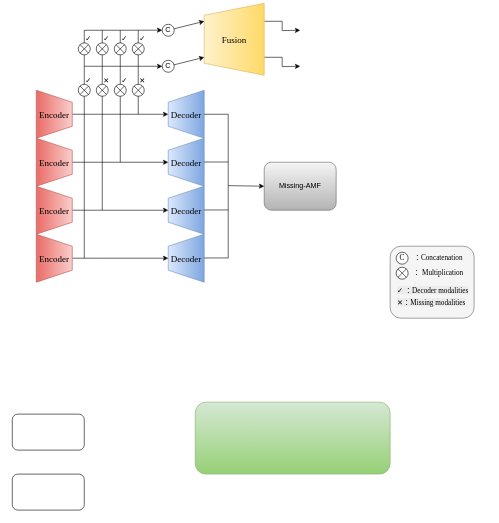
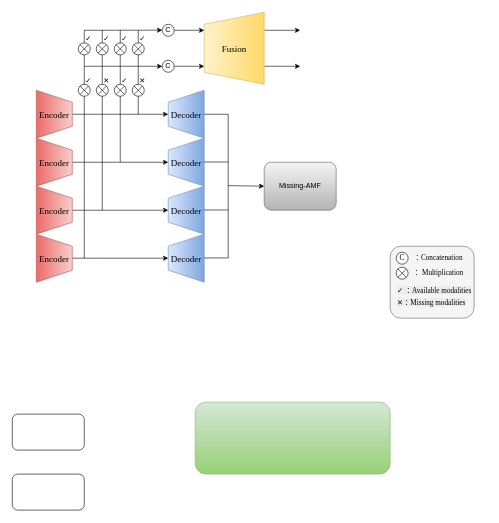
node "Fusion": moved (234, 39) -> (234, 48)
node "✓ ：Decoder modalities": label "✓ ：Decoder modalities" -> "✓ ：Available modalities"
